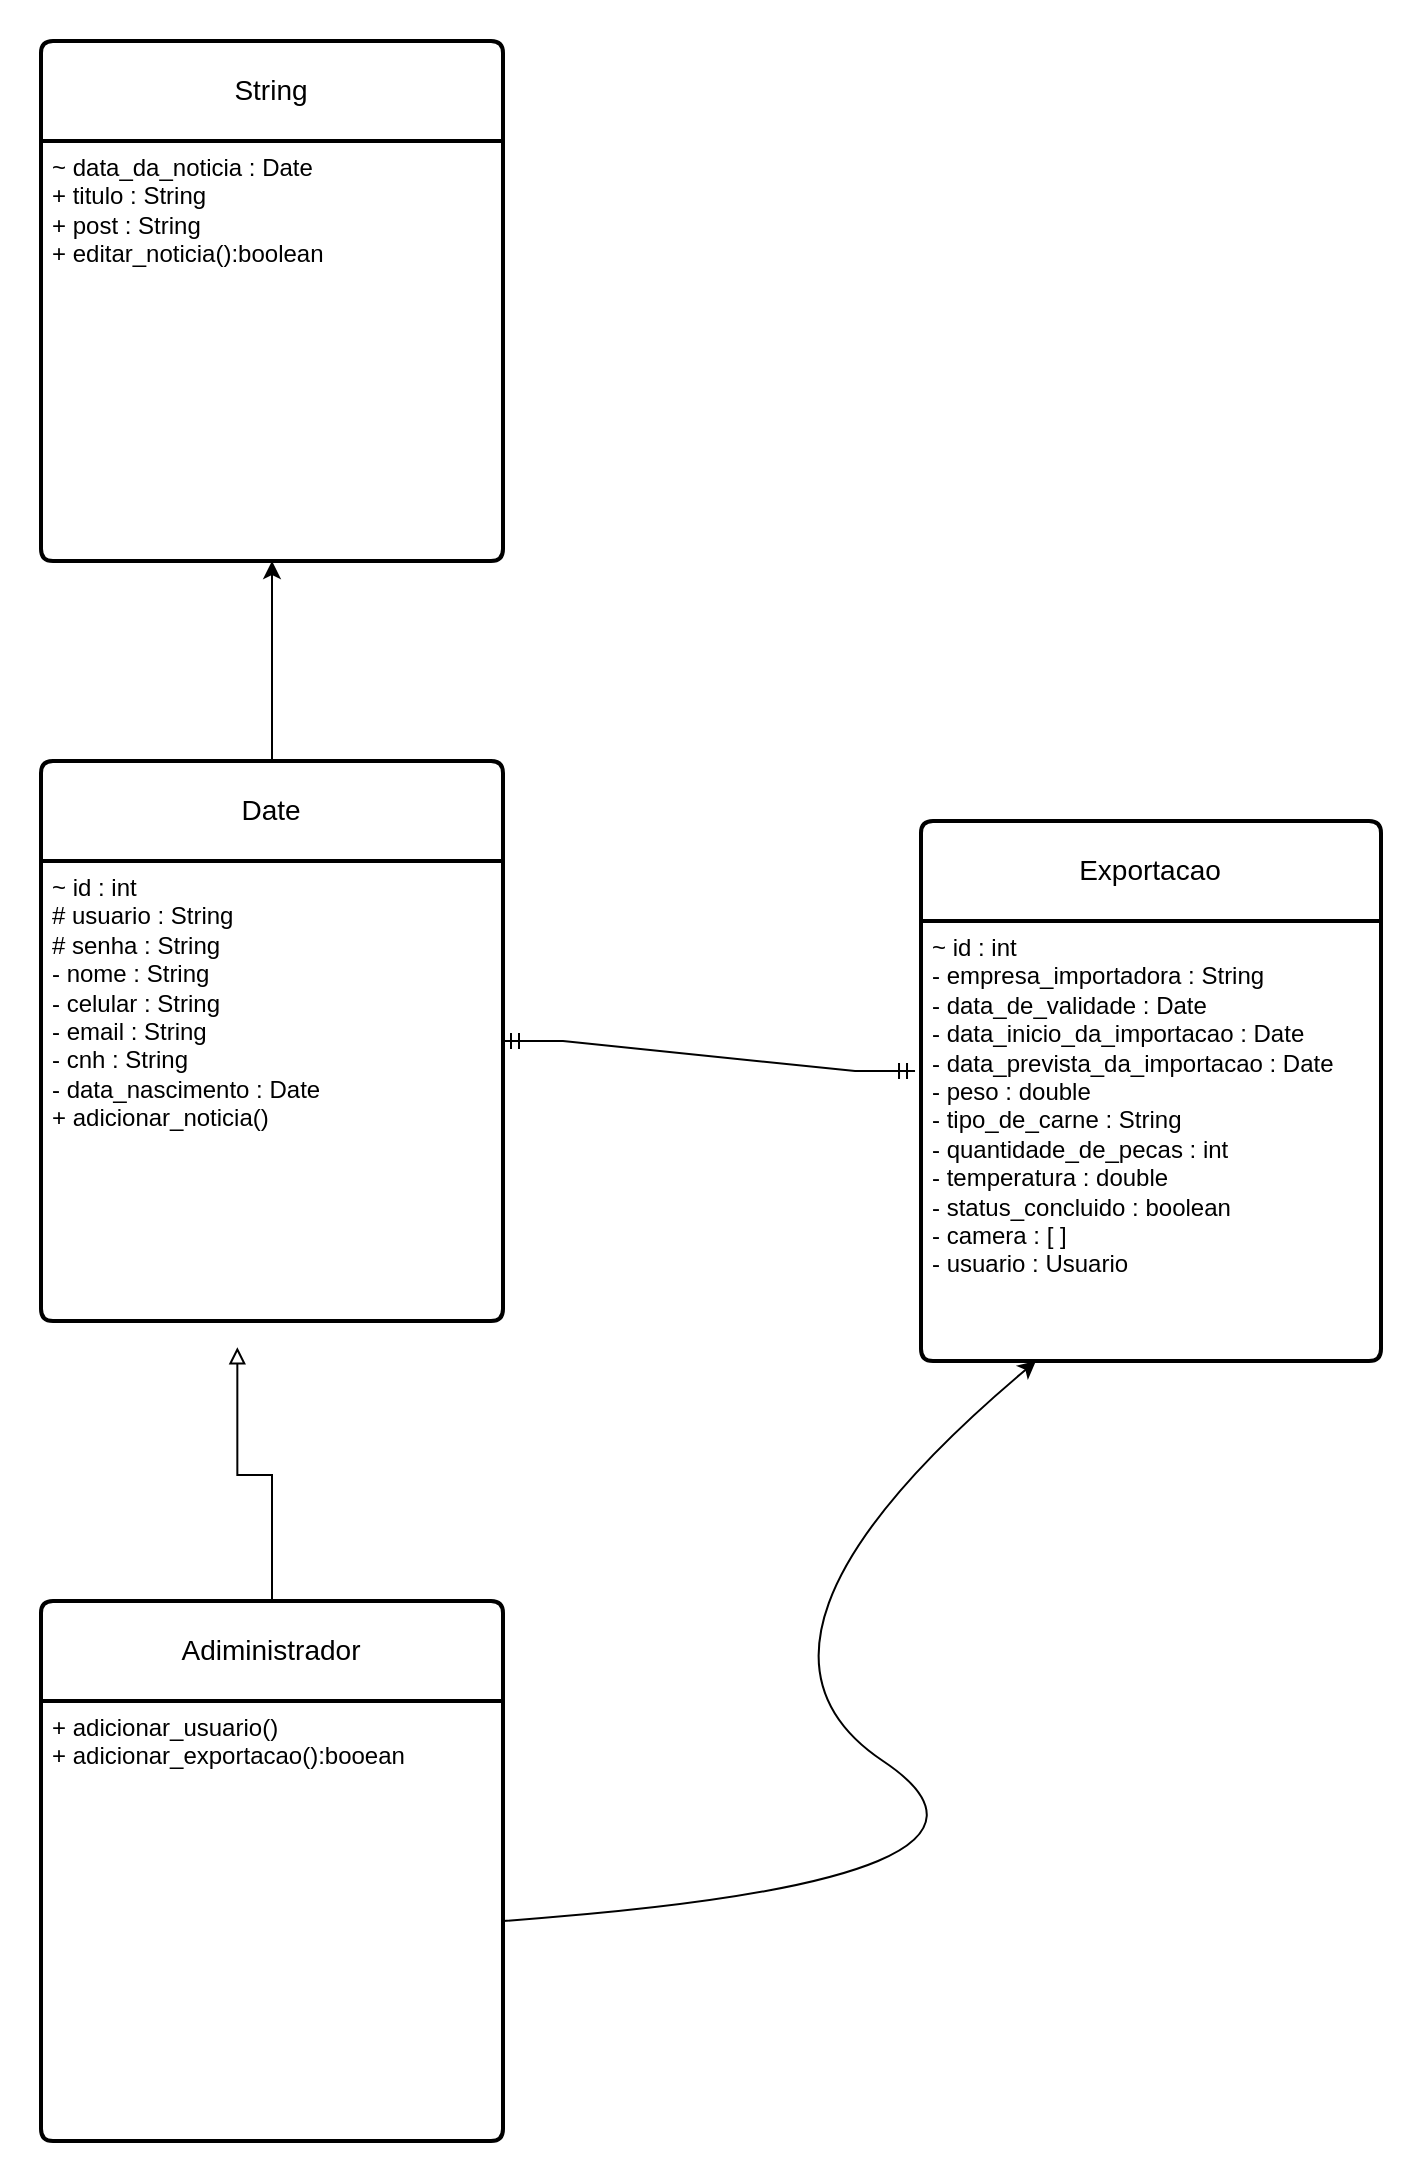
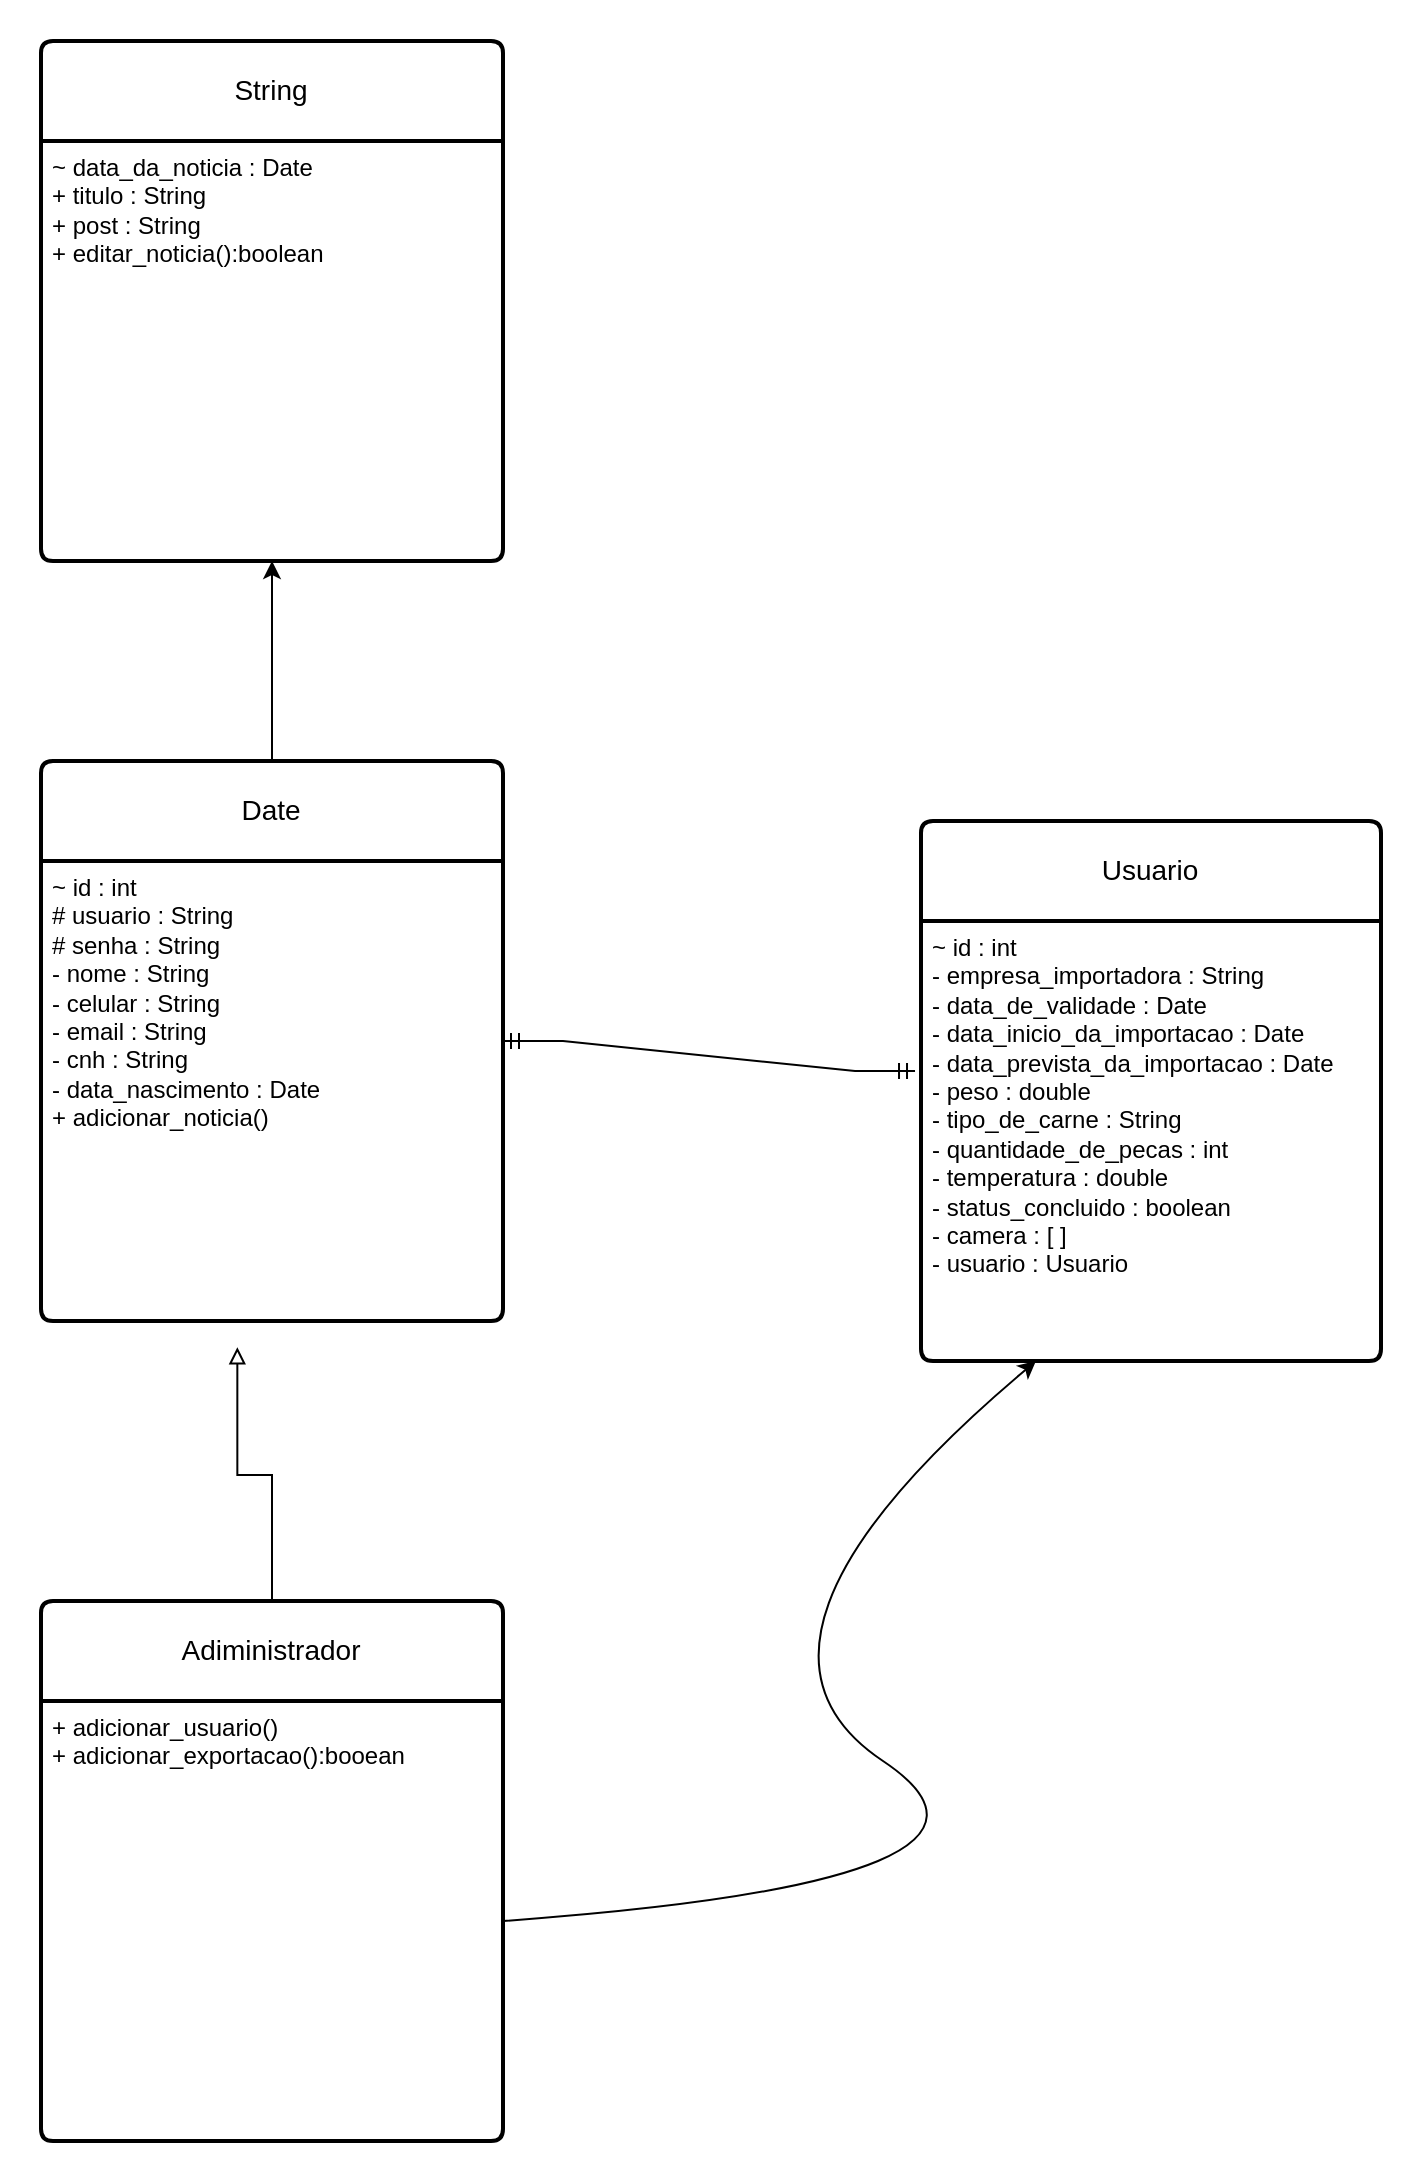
node "Exportacao": label "Exportacao" -> "Usuario"
